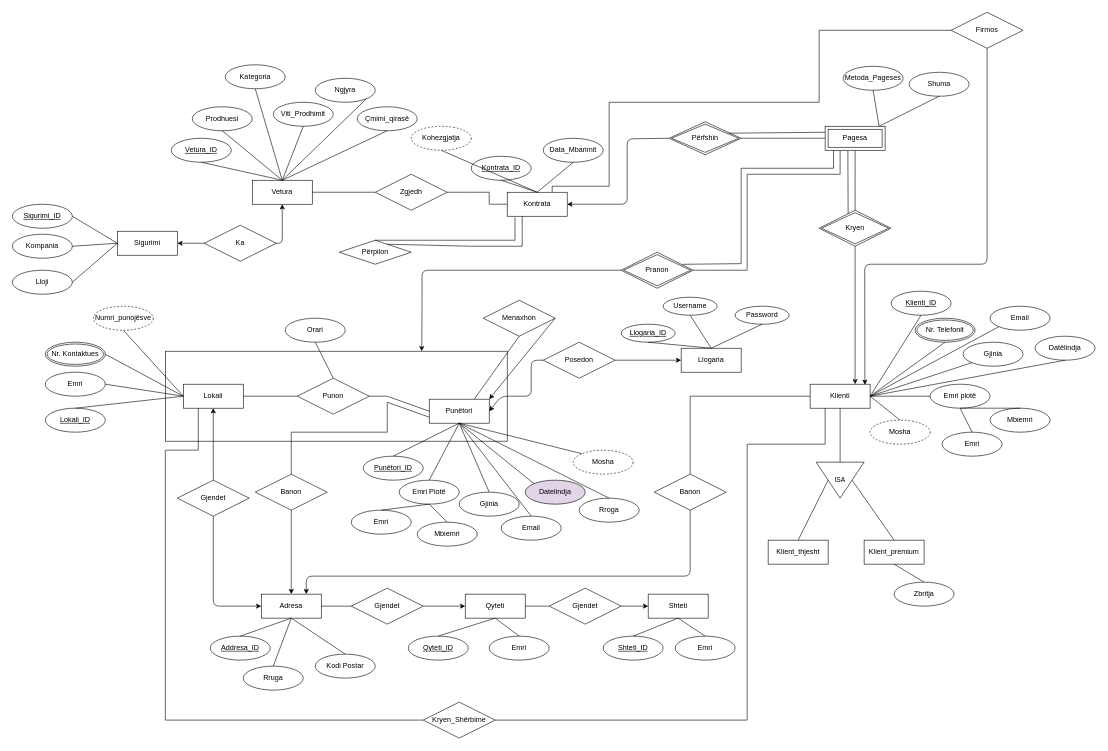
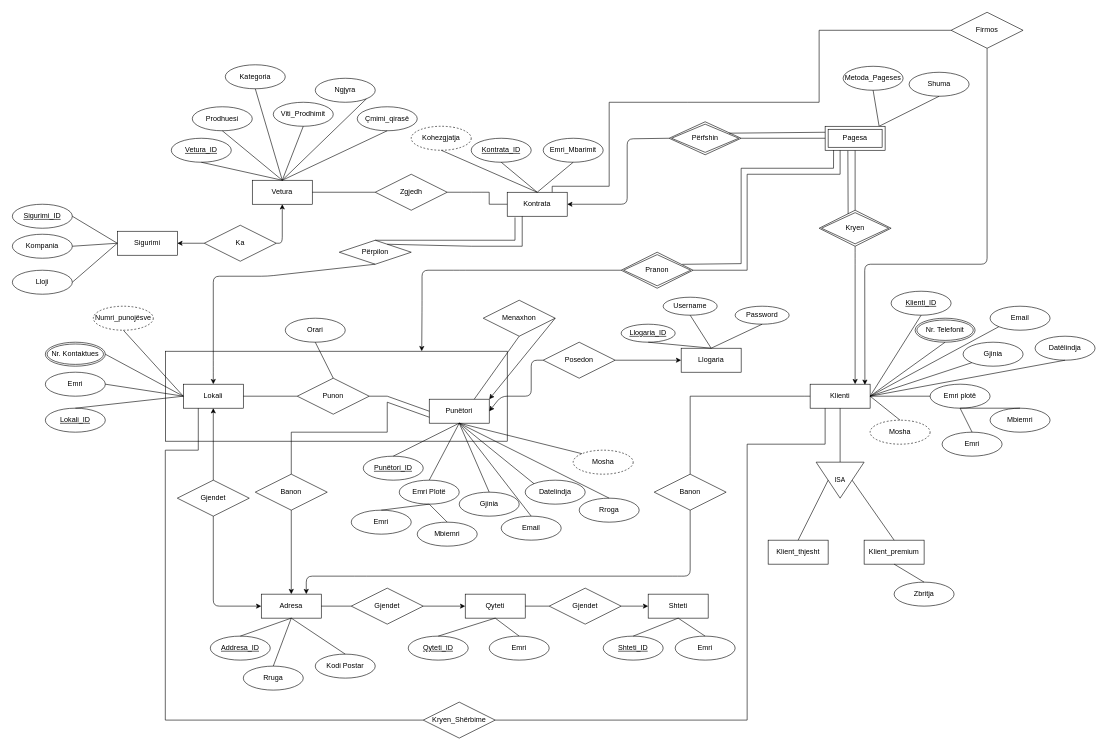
node "Data_Mbarimit": label "Data_Mbarimit" -> "Emri_Mbarimit"
node "Kontrata_ID": moved (501, 168) -> (501, 150)
edge "Përpilon" -> "Lokali": added
node "Datelindja": fillcolor #e1d5e7 -> #ffffff
